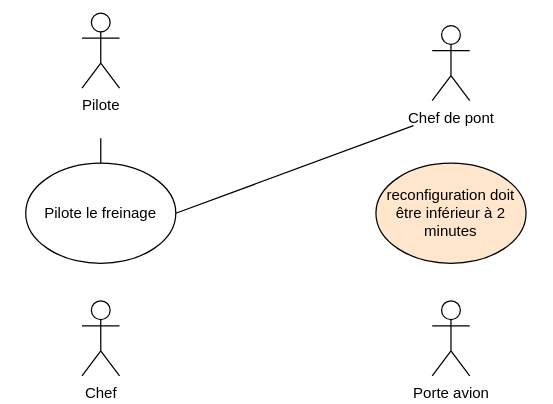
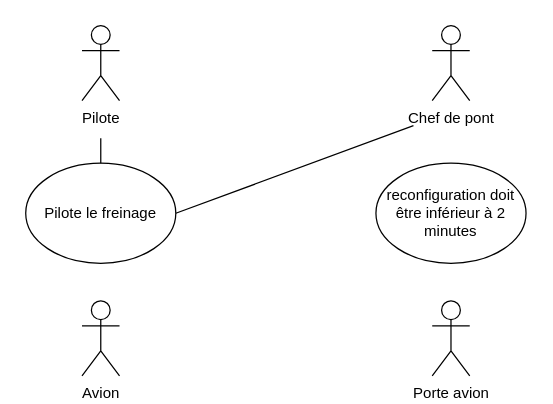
node "Pilote": moved (101, 51) -> (101, 63)
node "reconfiguration doit être inférieur à 2 minutes": fillcolor #ffe6cc -> #ffffff
node "Chef": label "Chef" -> "Avion"
